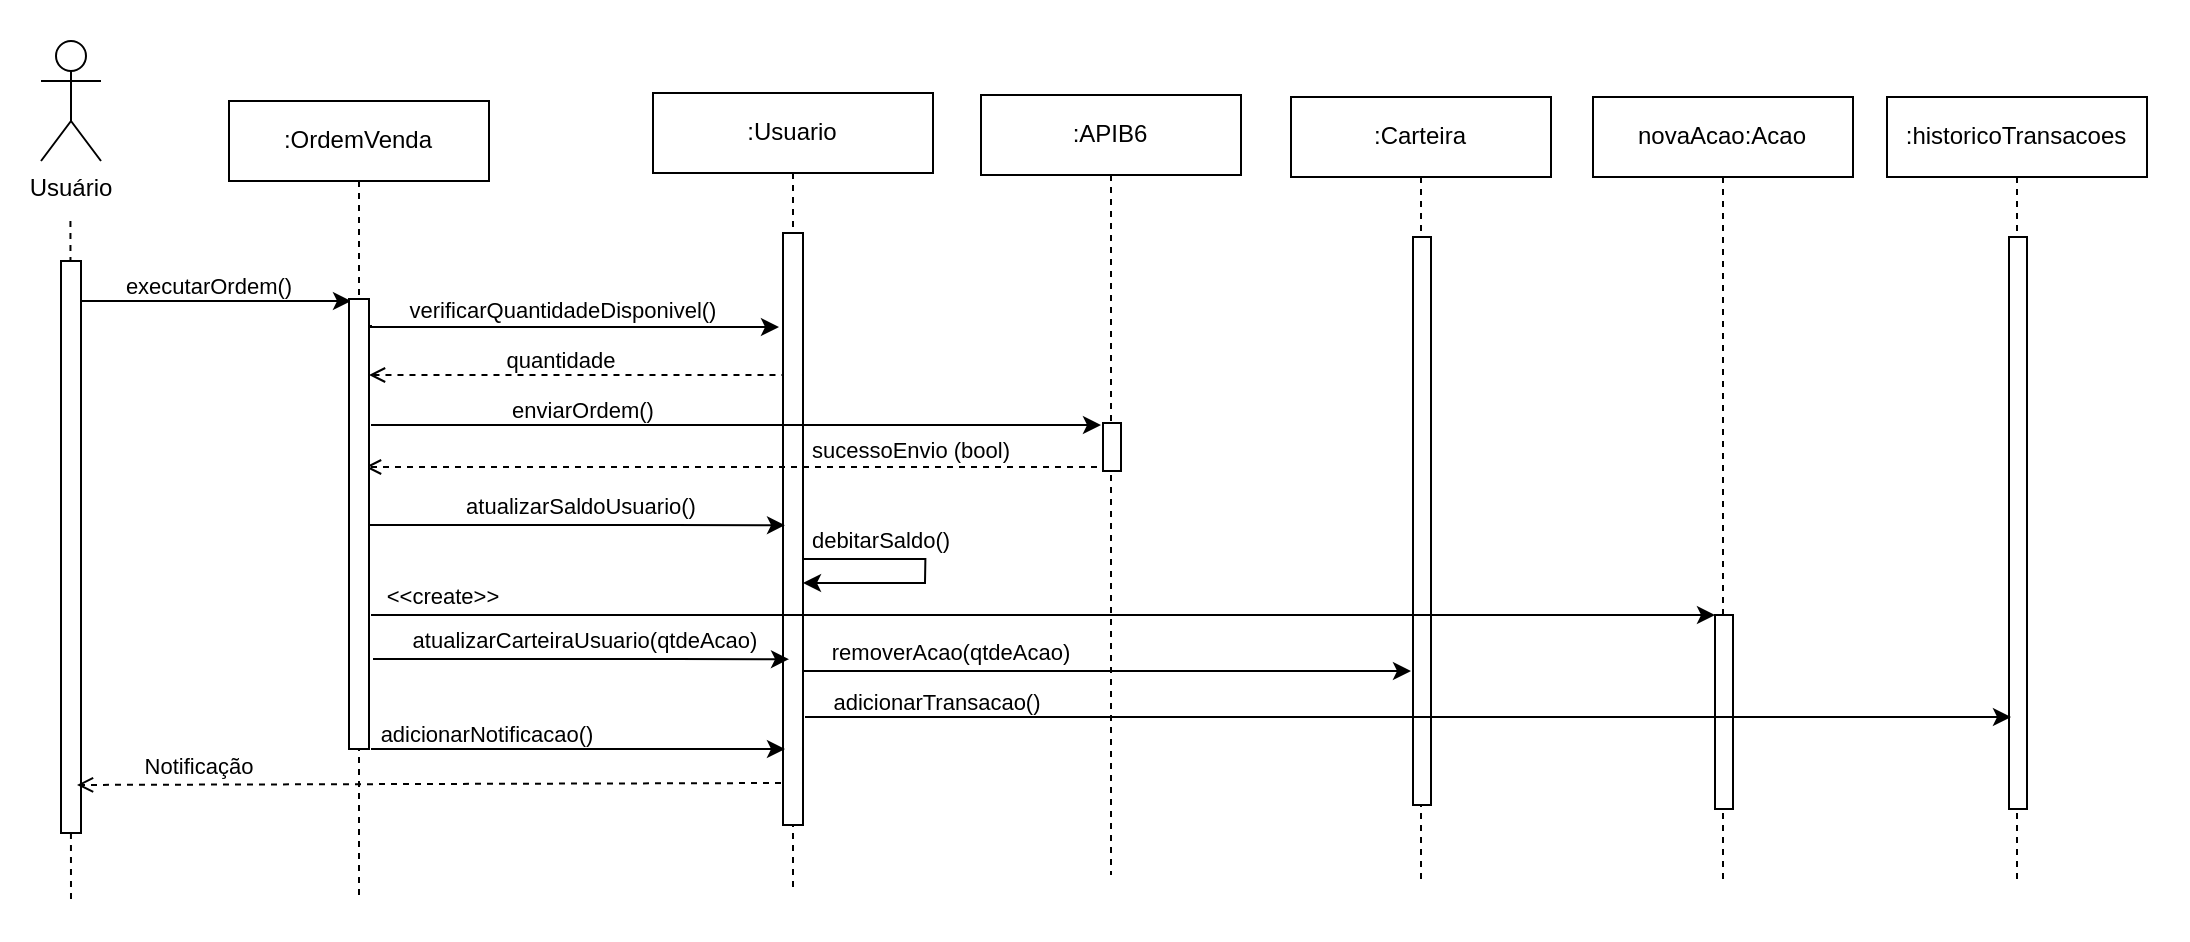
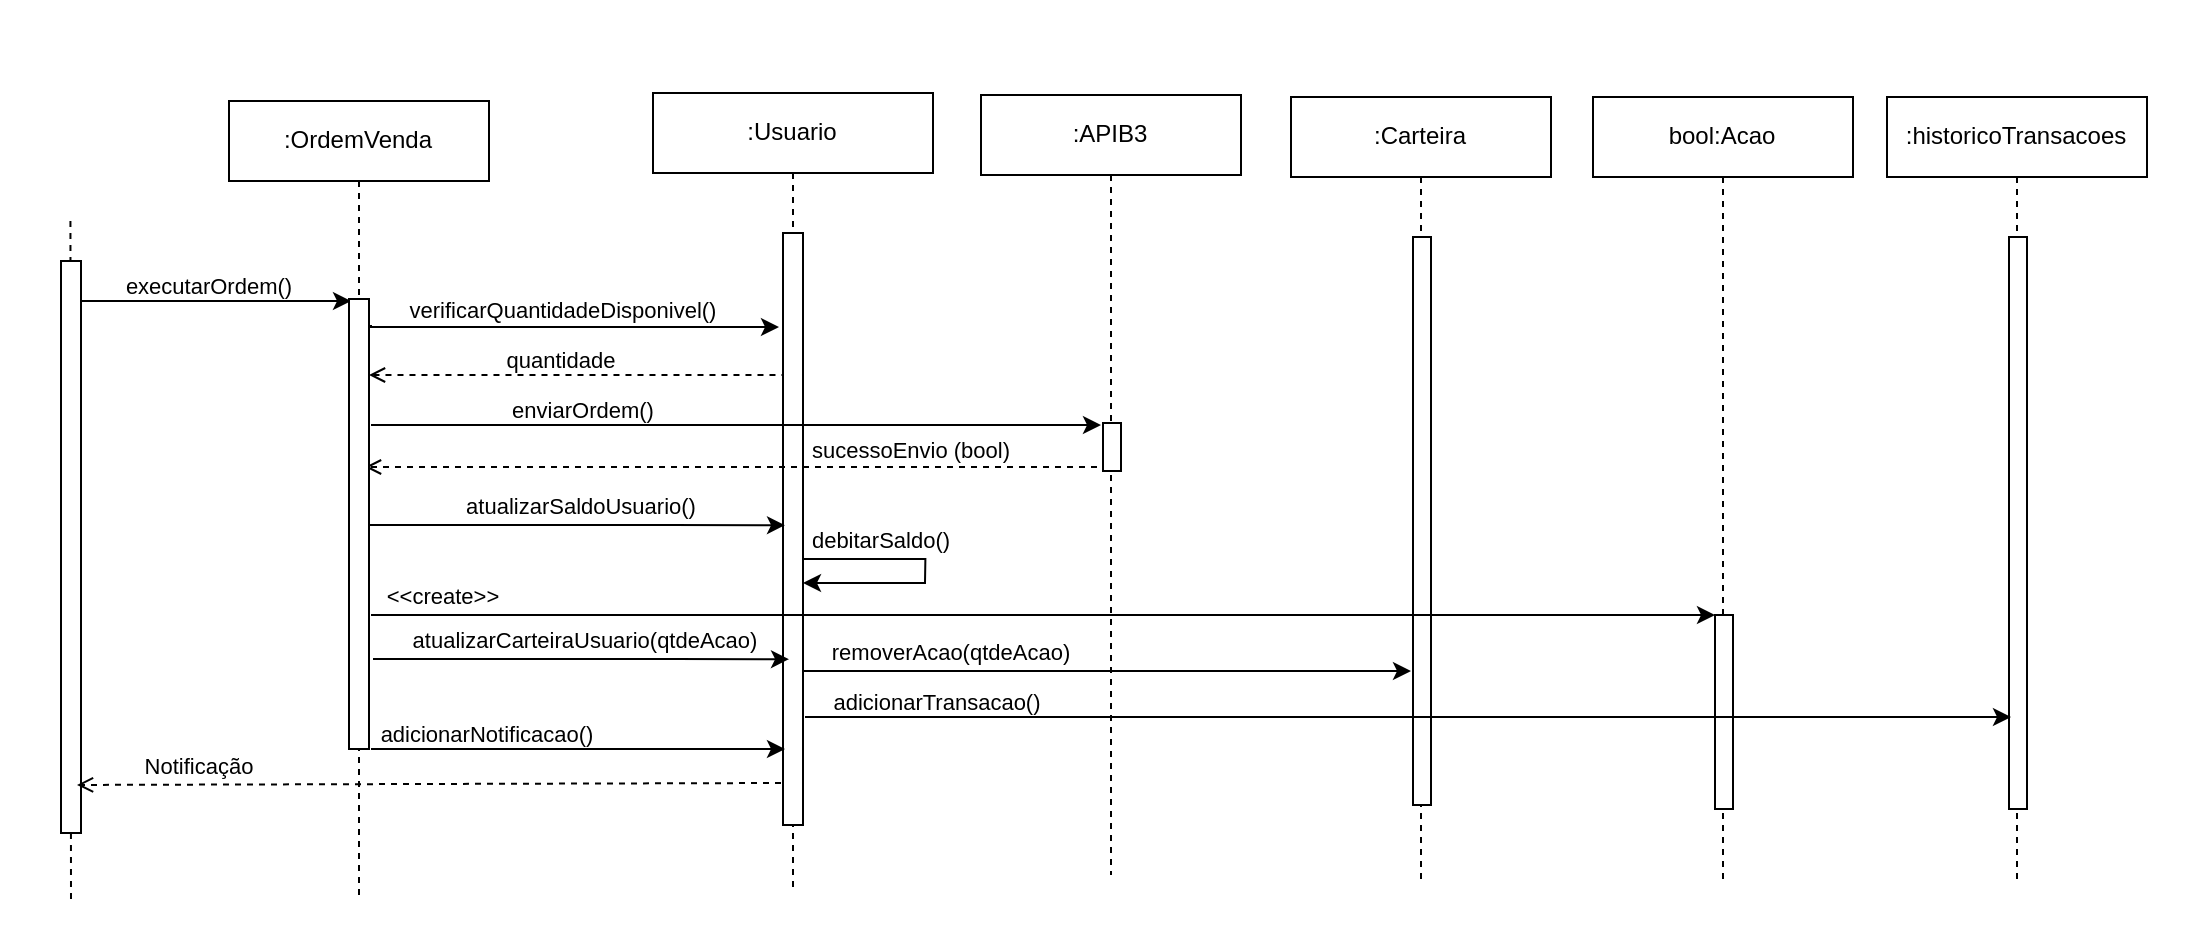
node "Usuário": removed
node ":APIB6": label ":APIB6" -> ":APIB3"
node "novaAcao:Acao": label "novaAcao:Acao" -> "bool:Acao"
